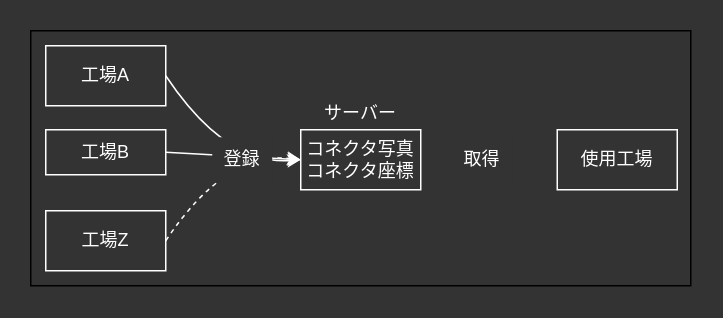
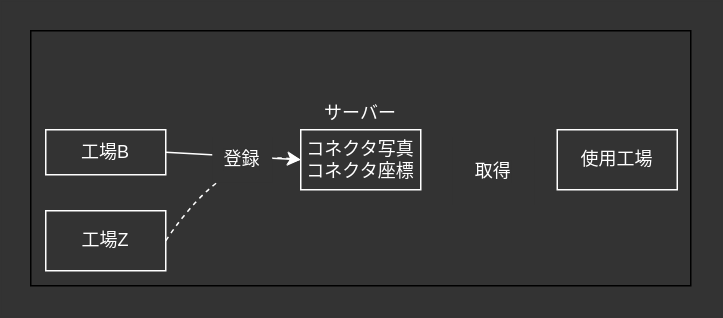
node "工場A": removed
edge "工場A" -> "コネクタ写真 コネクタ座標": removed
node "取得": size 60x45 -> 83x68
